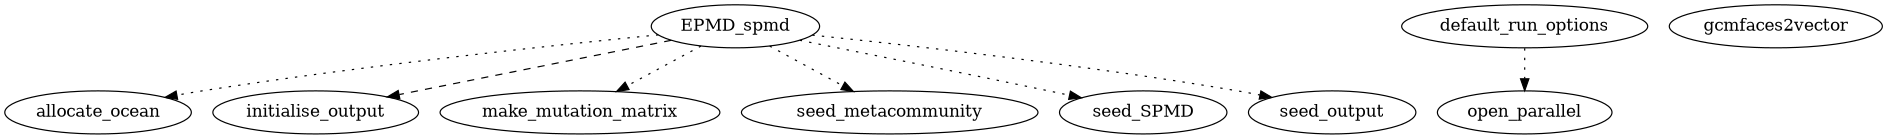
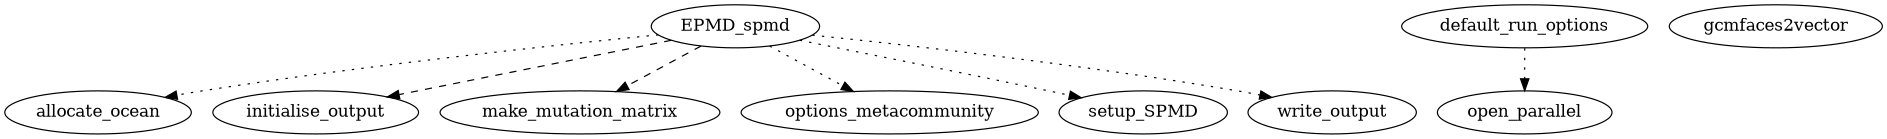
edge "EPMD_spmd" -> "make_mutation_matrix": style dotted -> dashed
node "seed_metacommunity": label "seed_metacommunity" -> "options_metacommunity"
node "seed_SPMD": label "seed_SPMD" -> "setup_SPMD"
node "seed_output": label "seed_output" -> "write_output"
